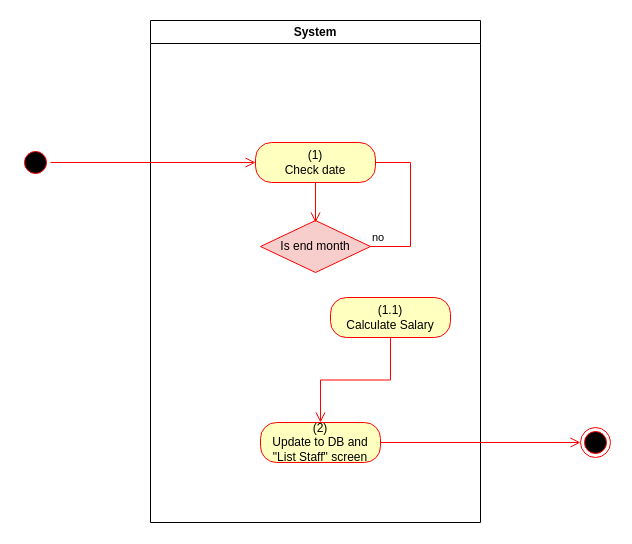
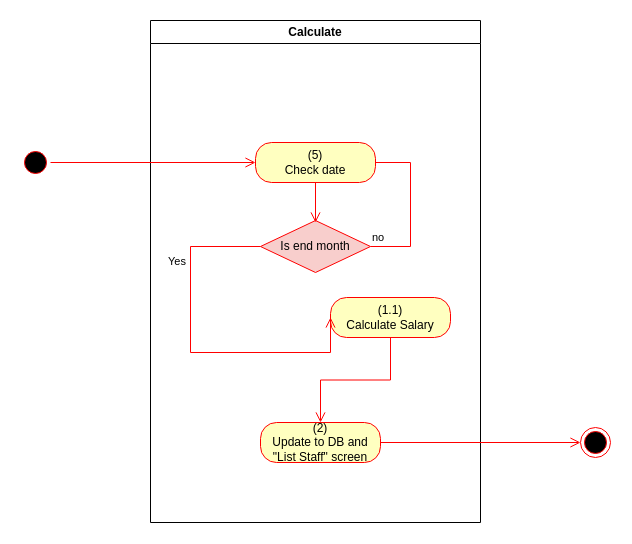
node "System": label "System" -> "Calculate"
node "(1) Check date": label "(1) Check date" -> "(5) Check date"
edge "Is end month" -> "(1.1) Calculate Salary": added, label "Yes"
